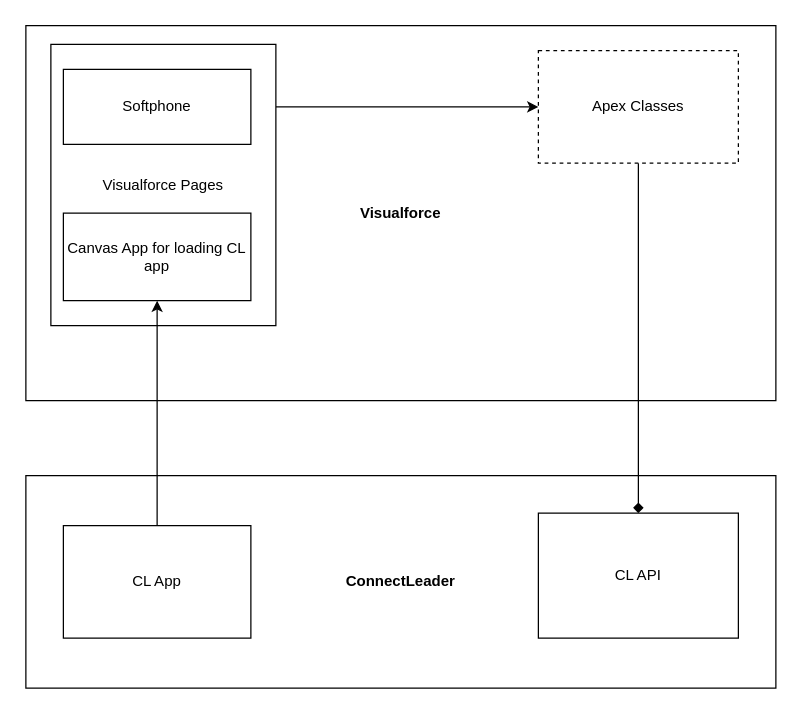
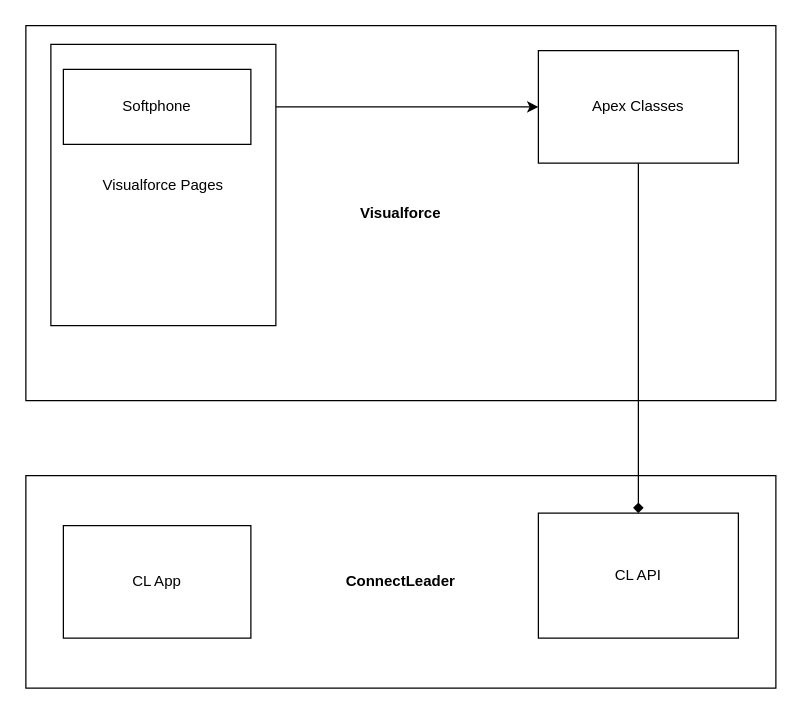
node "Apex Classes": style dashed -> solid
node "Canvas App for loading CL app": removed
edge "CL App" -> "Canvas App for loading CL app": removed
